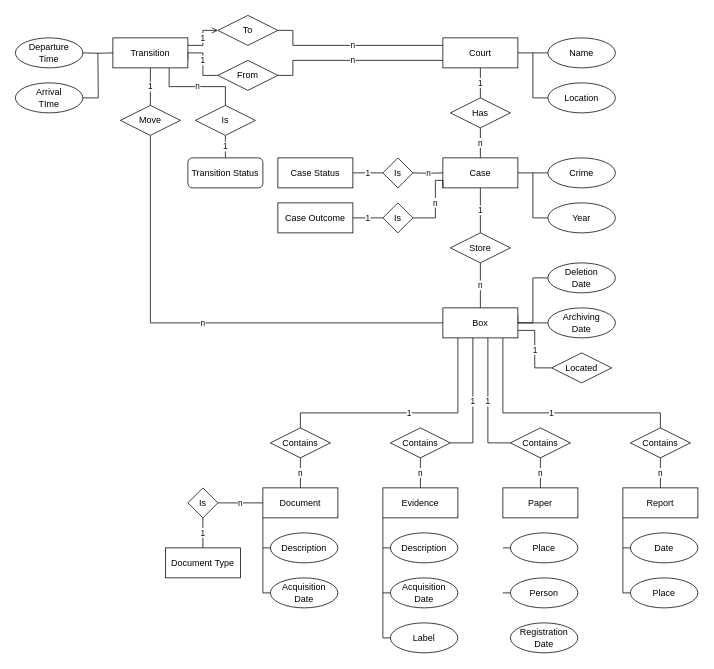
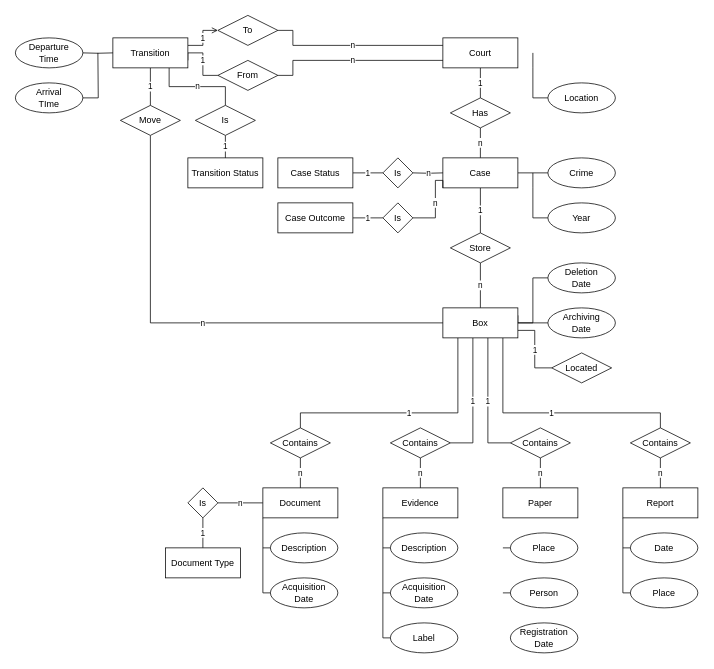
edge "Court" -- "Name": removed
node "Name": removed
node "Transition Status": shape rounded rectangle -> rectangle
